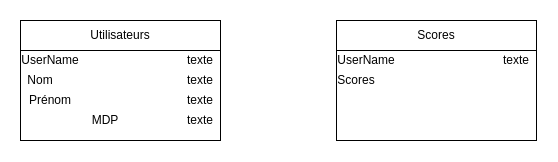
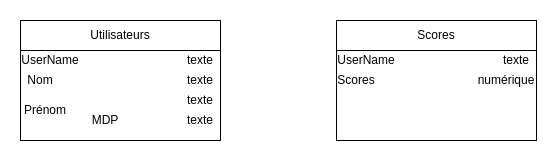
node "numérique": added
node "Prénom": moved (51, 101) -> (46, 111)
